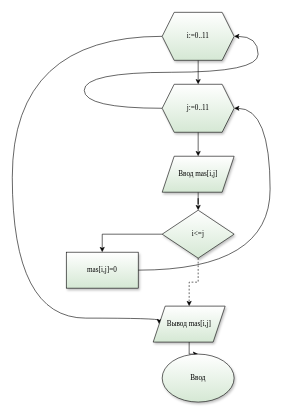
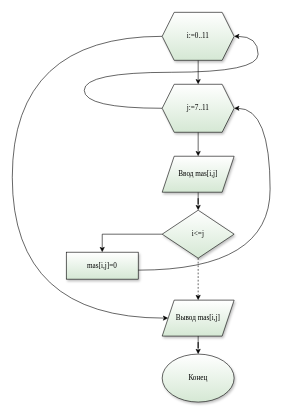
node "j:=0..11": label "j:=0..11" -> "j:=7..11"
node "mas[i,j]=0": size 72x36 -> 72x27
node "Вывод mas[i,j]": moved (189, 324) -> (198, 318)
node "Ввод": label "Ввод" -> "Конец"
